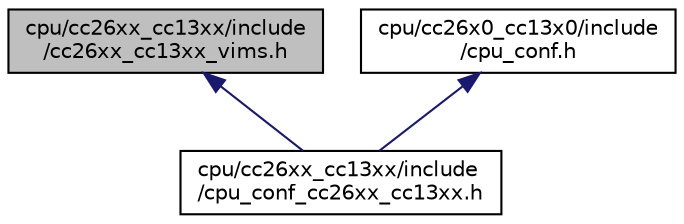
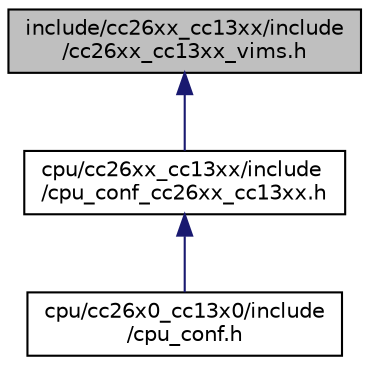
node "cpu/cc26xx_cc13xx/include /cc26xx_cc13xx_vims.h": label "cpu/cc26xx_cc13xx/include /cc26xx_cc13xx_vims.h" -> "include/cc26xx_cc13xx/include /cc26xx_cc13xx_vims.h"
edge "cpu/cc26xx_cc13xx/include /cpu_conf_cc26xx_cc13xx.h" -> "cpu/cc26x0_cc13x0/include /cpu_conf.h": reversed
